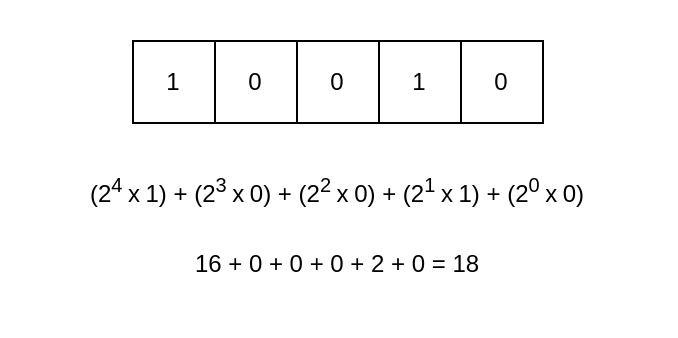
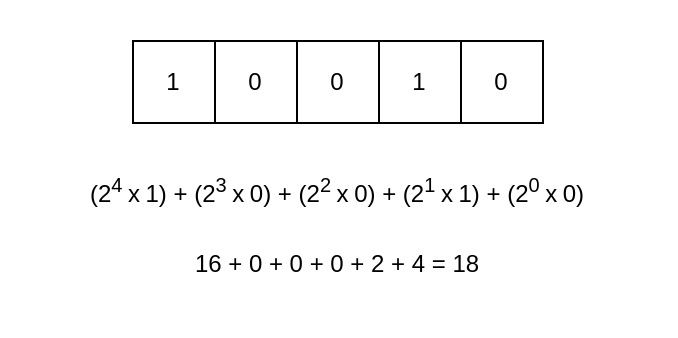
node "16 + 0 + 0 + 0 + 2 + 0 = 18": label "16 + 0 + 0 + 0 + 2 + 0 = 18" -> "16 + 0 + 0 + 0 + 2 + 4 = 18"
